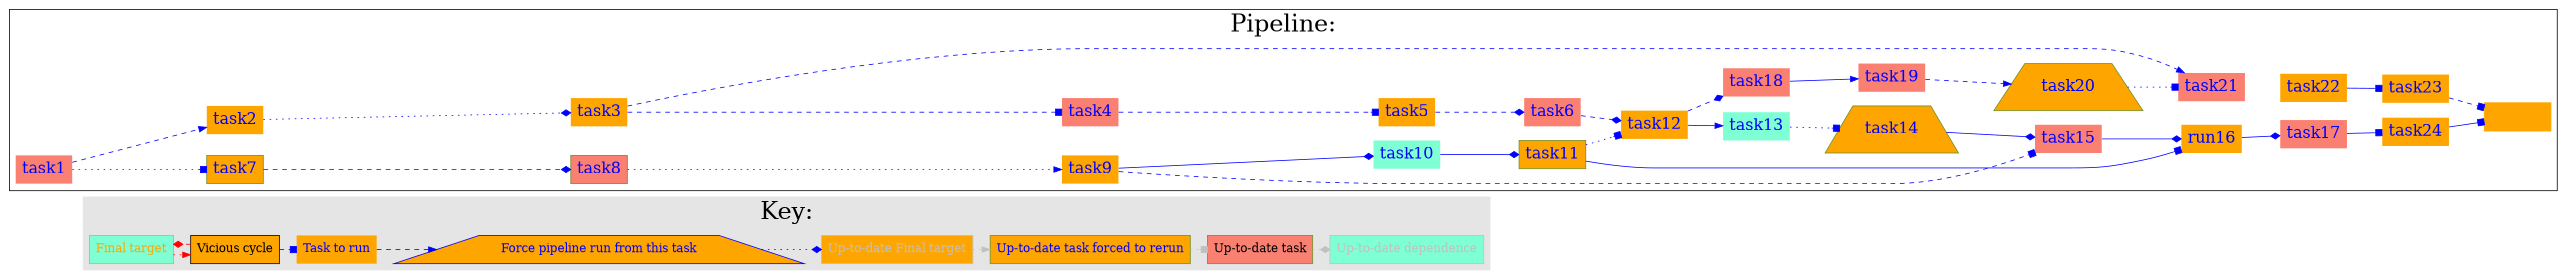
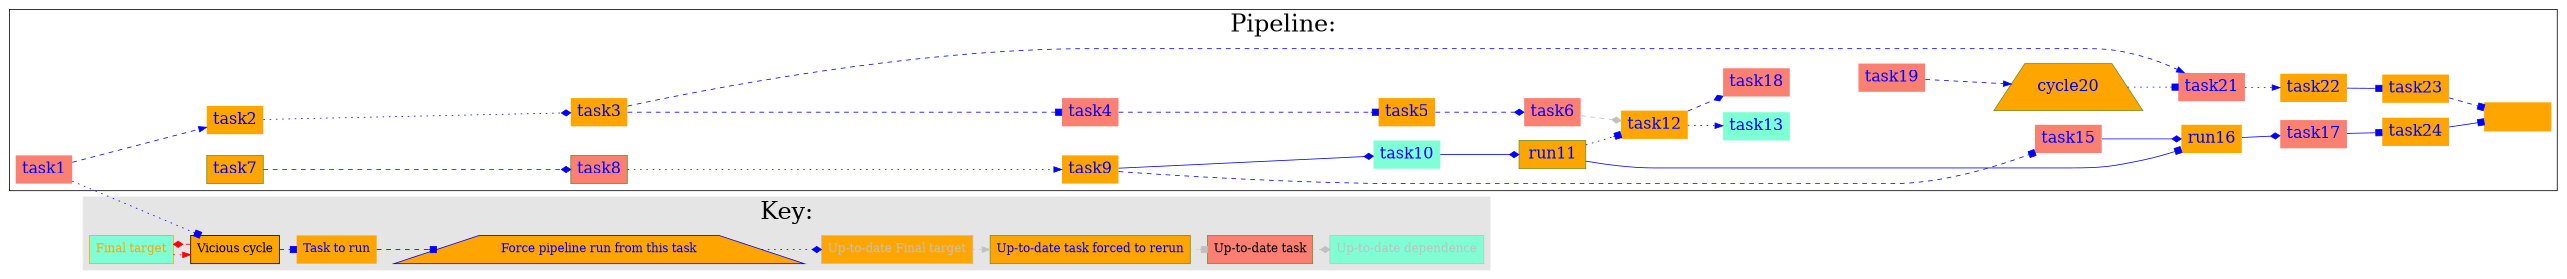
edge "task18" -> "task19": removed
node "task20": label "task20" -> "cycle20"
edge "task21" -> "task22": added
edge "task6" -> "task12": color blue -> gray
edge "task12" -> "task13": style solid -> dotted
node "task14": removed
node "task11": label "task11" -> "run11"
edge "task1" -> "task7": now "task1" -> "Vicious cycle"
edge "Task to run" -> "Force pipeline run from this task": arrowhead normal -> box
